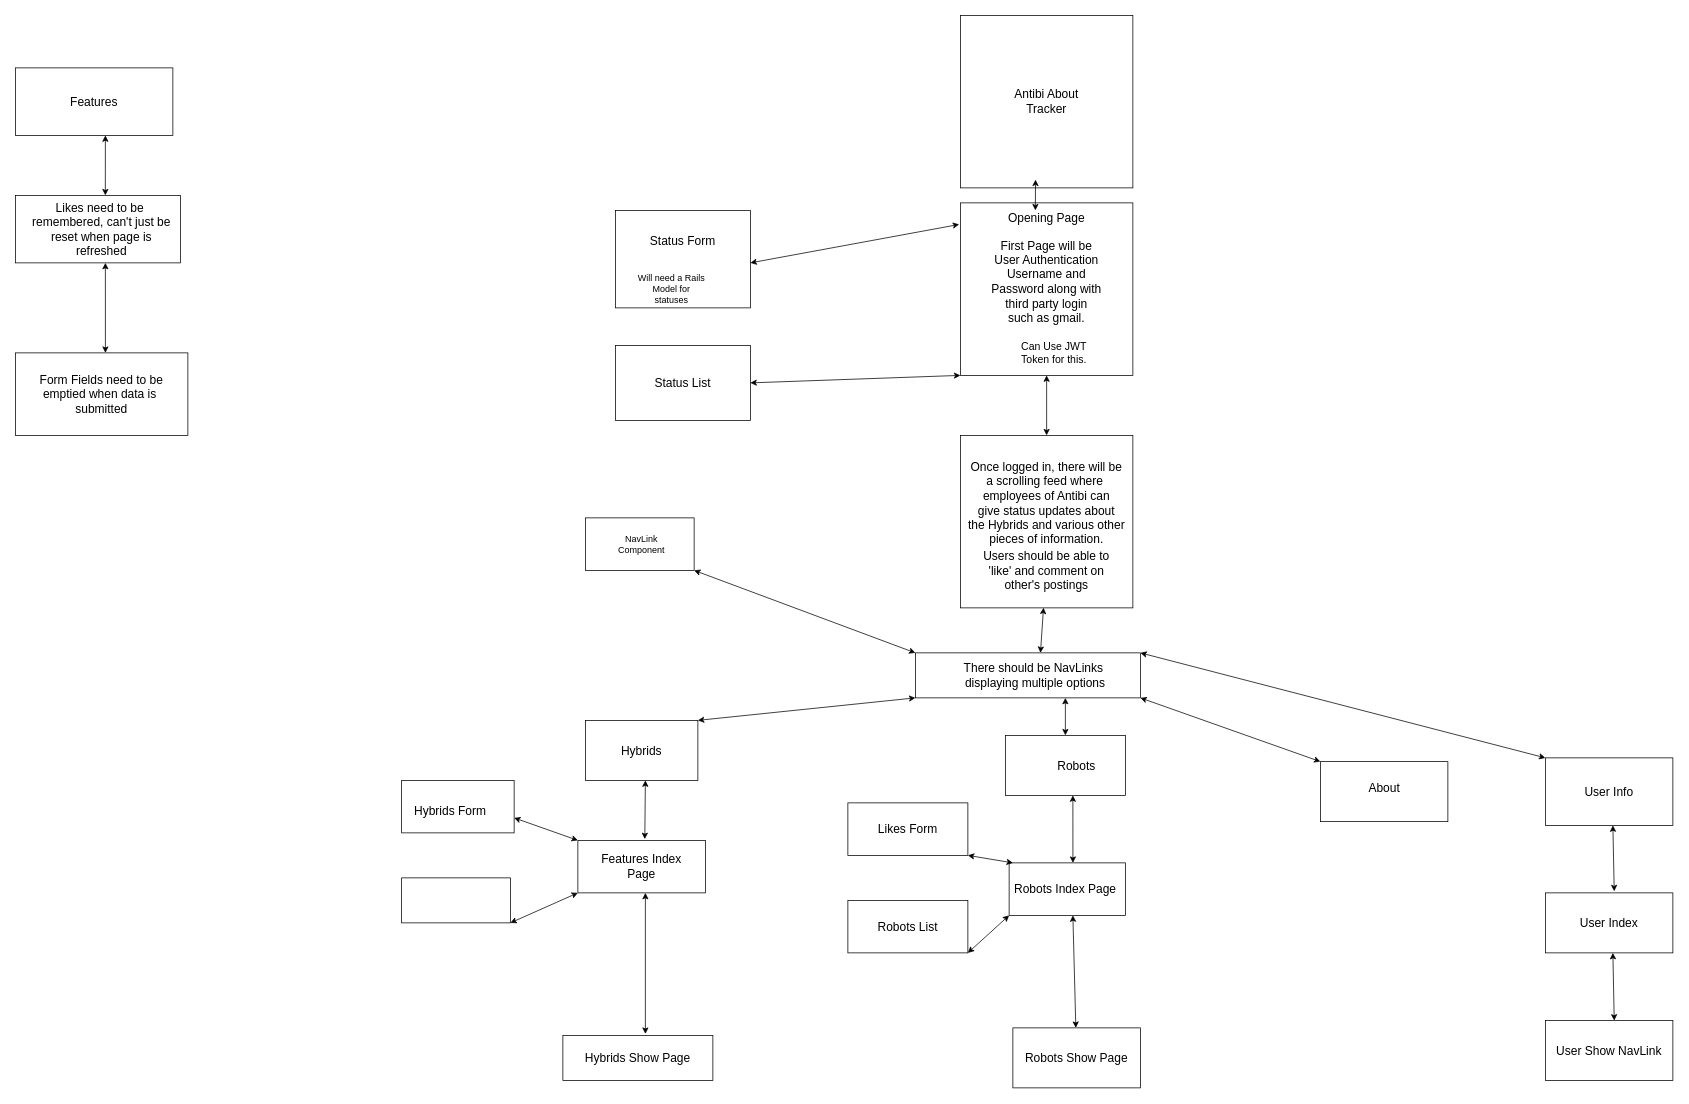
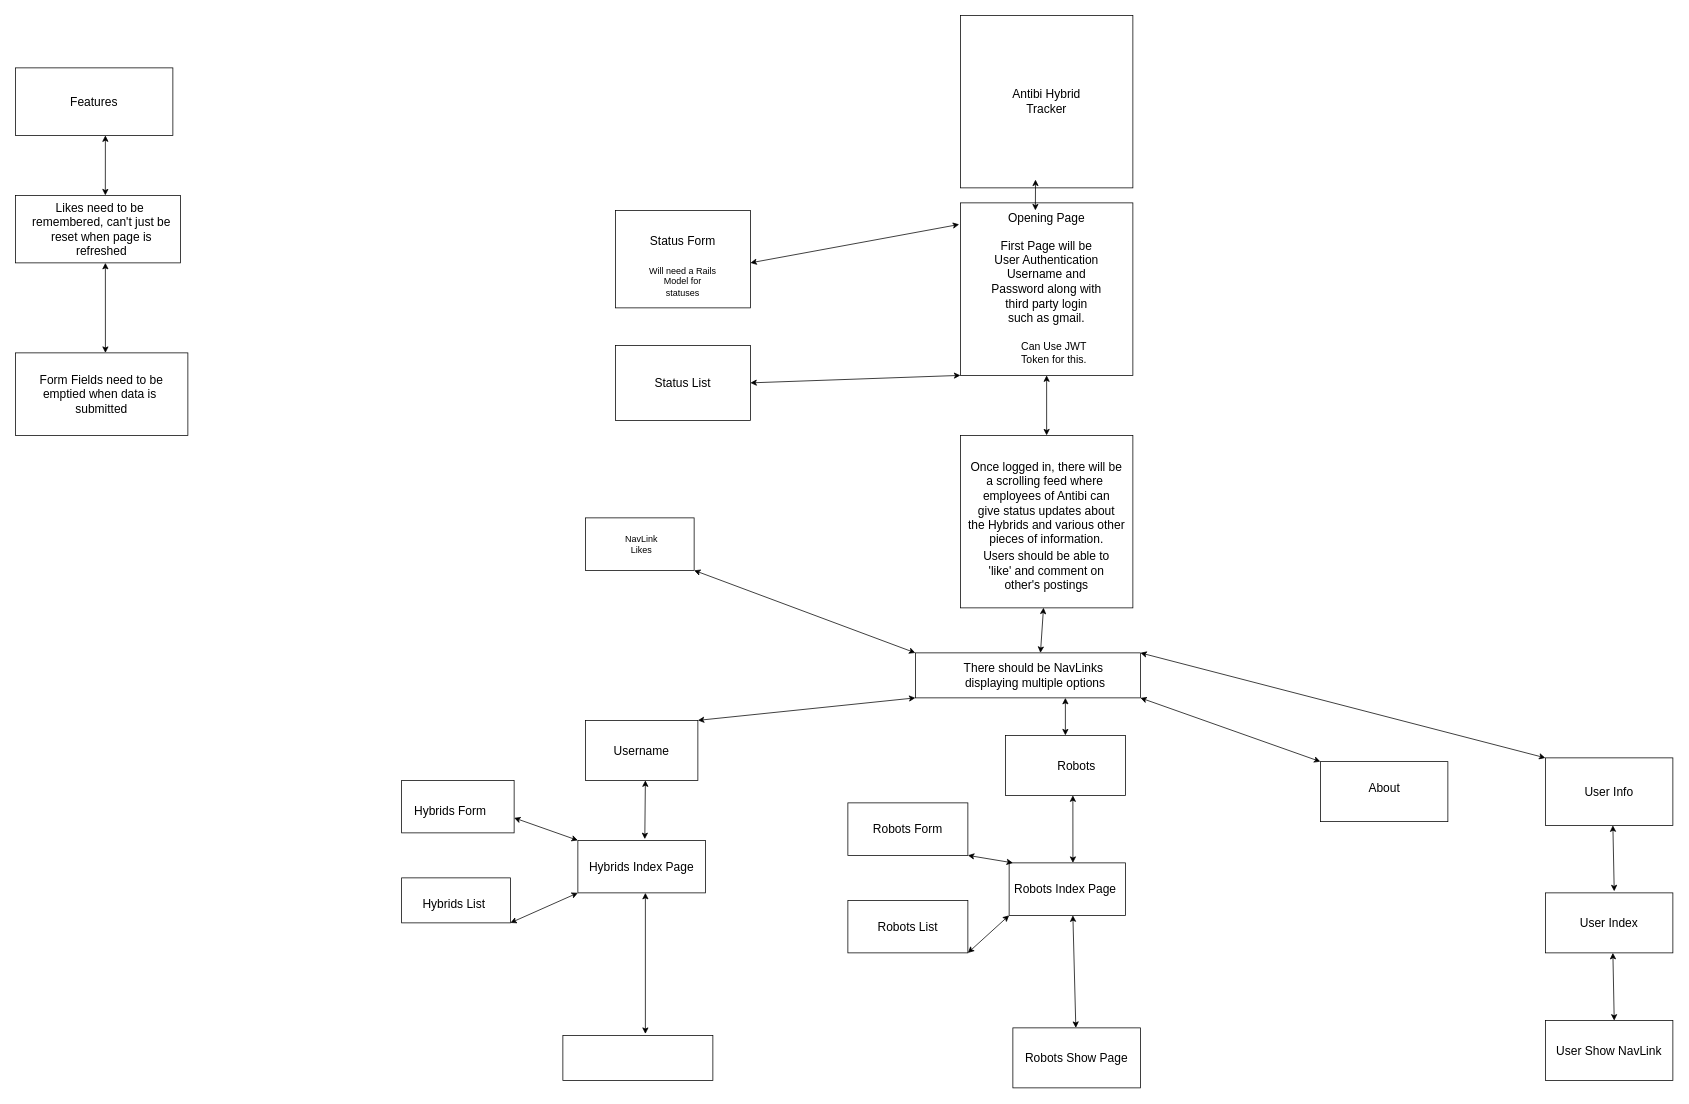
node "Antibi About Tracker": label "Antibi About Tracker" -> "Antibi Hybrid Tracker"
node "Will need a Rails Model for statuses": moved (672, 289) -> (683, 282)
node "NavLink Component": label "NavLink Component" -> "NavLink Likes"
node "Hybrids": label "Hybrids" -> "Username"
node "Likes Form": label "Likes Form" -> "Robots Form"
node "Features Index Page": label "Features Index Page" -> "Hybrids Index Page"
node "Hybrids List": added
node "Hybrids Show Page": removed
